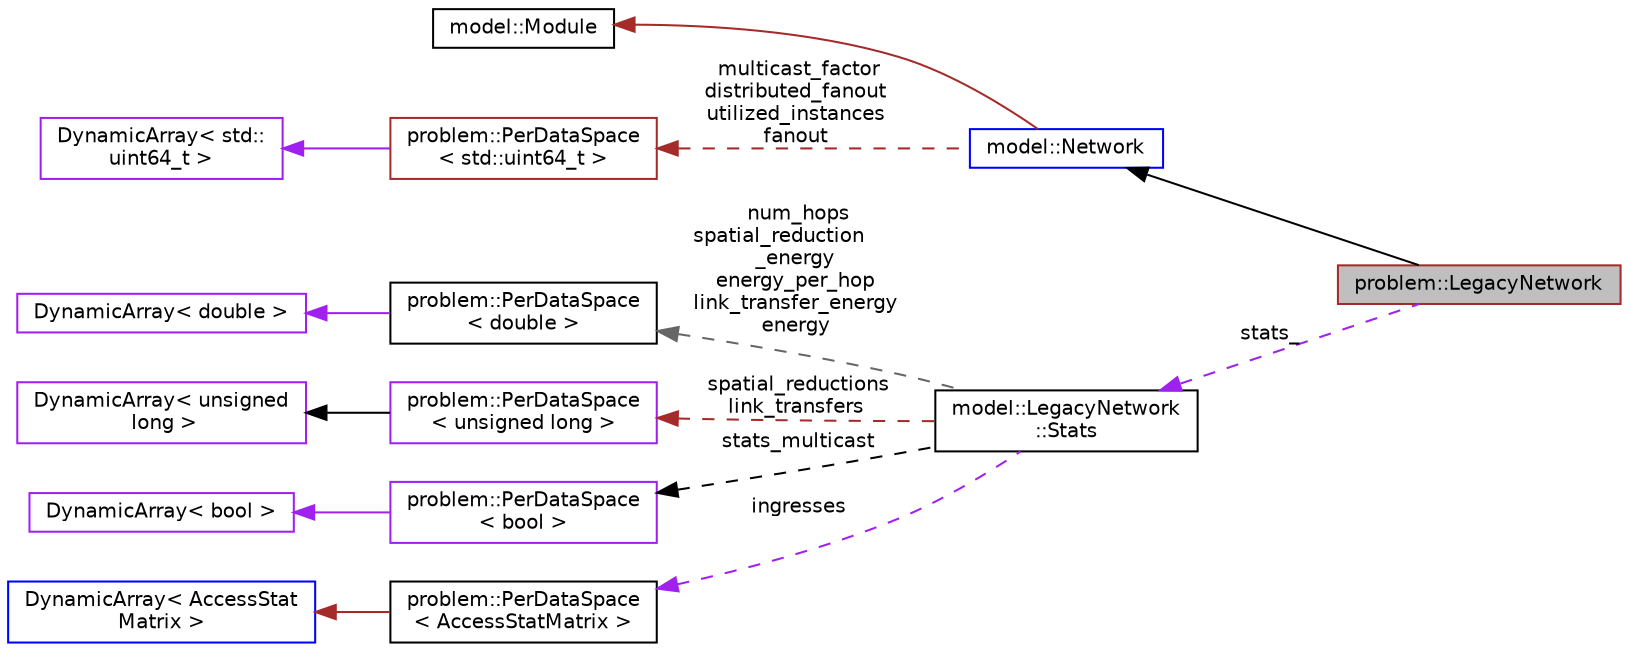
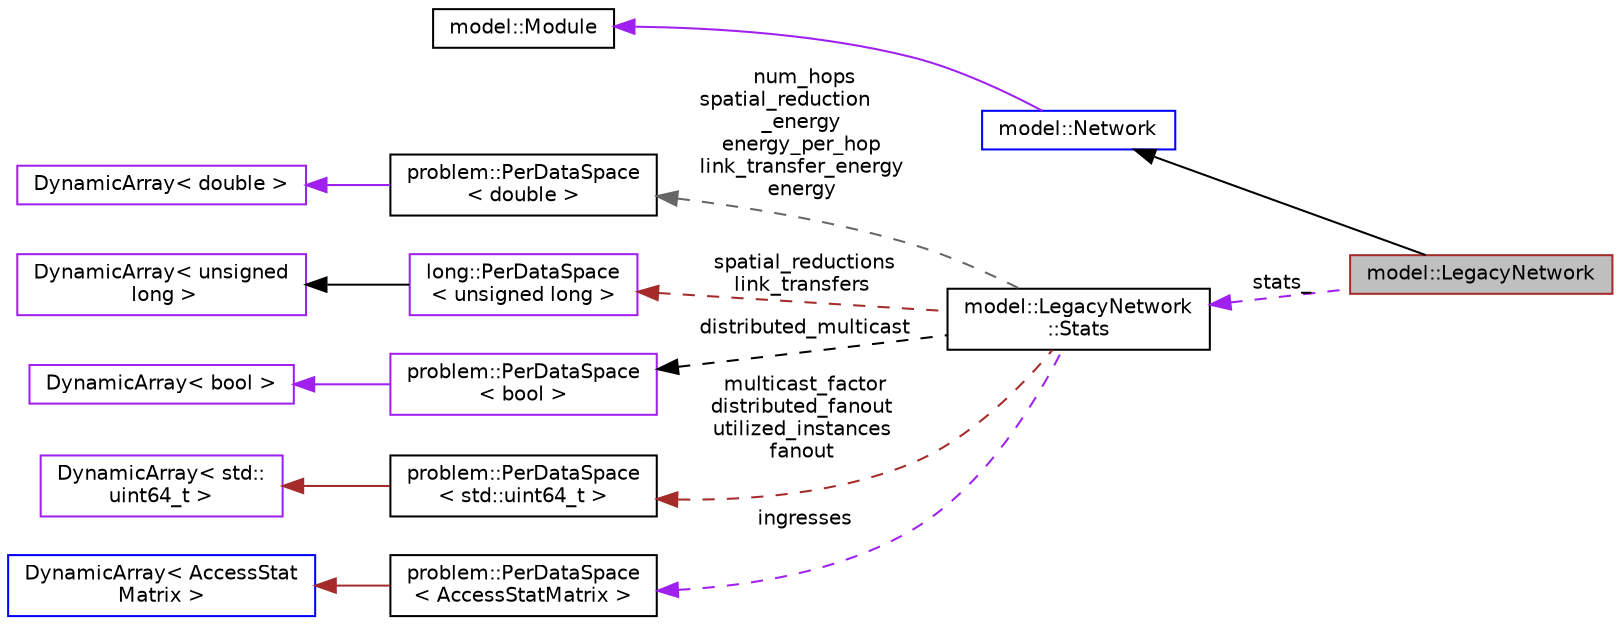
edge "model::Network" -> "model::Module": color brown -> purple
edge "problem::PerDataSpace < std::uint64_t >" -> "DynamicArray< std:: uint64_t >": color purple -> brown
node "problem::PerDataSpace < std::uint64_t >": color brown -> black
edge "model::Network" -> "problem::PerDataSpace < std::uint64_t >": now "model::LegacyNetwork ::Stats" -> "problem::PerDataSpace < std::uint64_t >"
node "problem::LegacyNetwork": label "problem::LegacyNetwork" -> "model::LegacyNetwork"
node "problem::PerDataSpace < unsigned long >": label "problem::PerDataSpace < unsigned long >" -> "long::PerDataSpace < unsigned long >"
edge "model::LegacyNetwork ::Stats" -> "problem::PerDataSpace < bool >": label " stats_multicast" -> " distributed_multicast"
